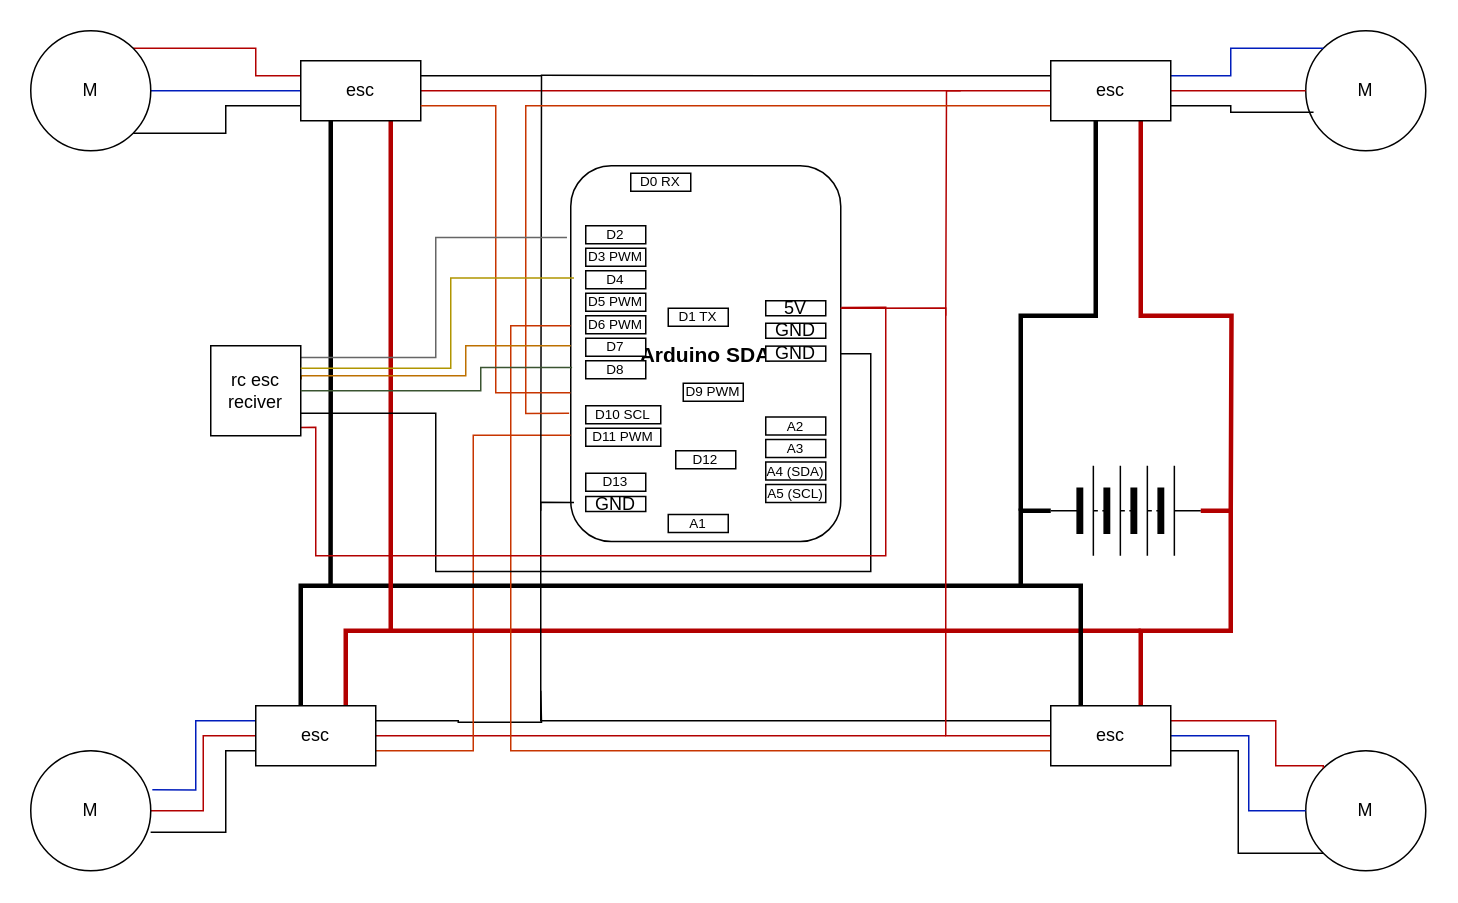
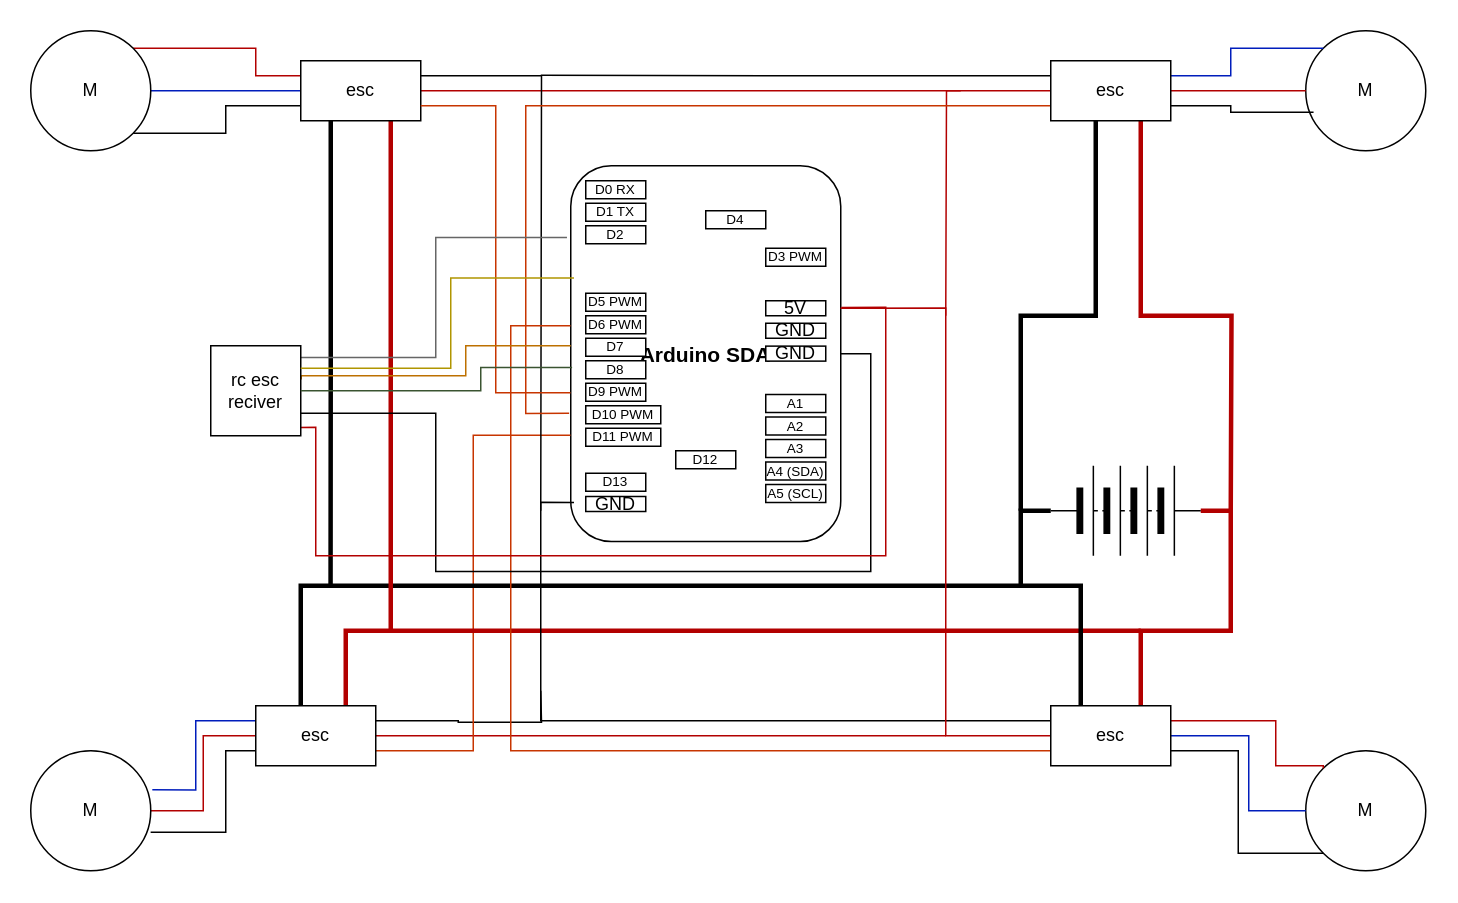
node "D0 RX": moved (661, 182) -> (616, 190)
node "D3 PWM": moved (616, 257) -> (796, 257)
node "D4": moved (616, 280) -> (736, 220)
node "D1 TX": moved (698, 317) -> (616, 212)
node "D9 PWM": moved (713, 392) -> (616, 392)
node "D10 SCL": label "D10 SCL" -> "D10 PWM"
node "A1": moved (698, 524) -> (796, 404)
